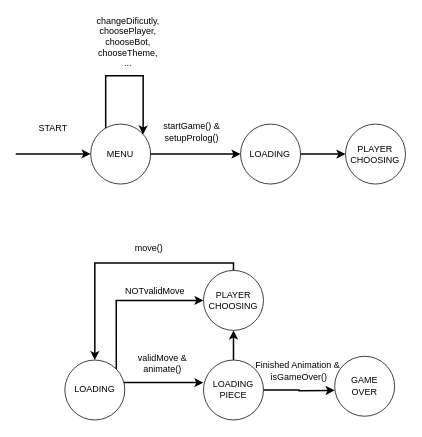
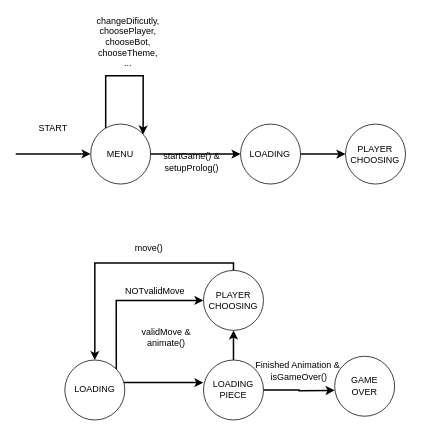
node "startGame() & setupProlog()": moved (192, 131) -> (192, 161)
node "validMove & animate()": moved (162, 364) -> (166, 337)
